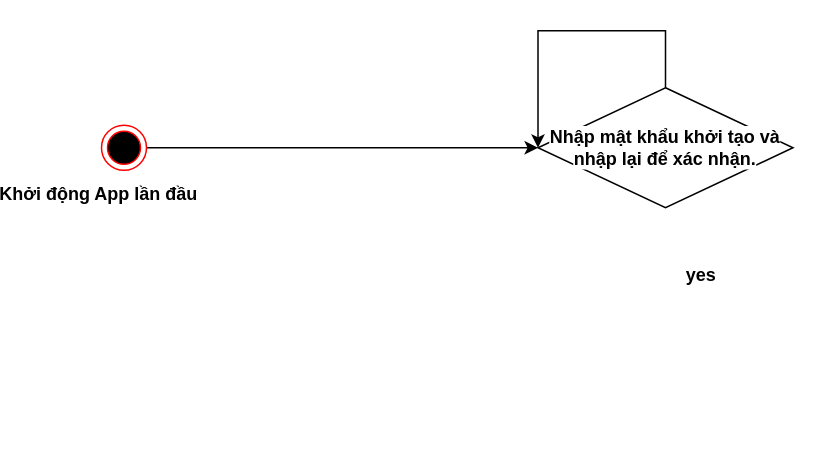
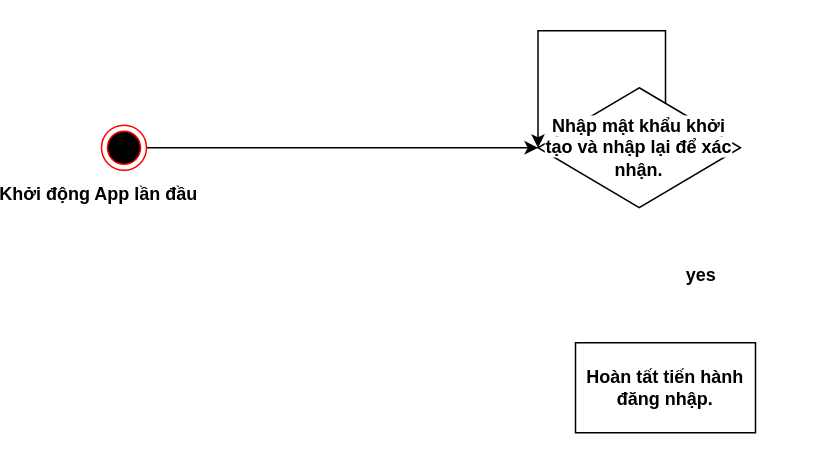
node "Nhập mật khẩu khởi tạo và nhập lại để xác nhận.": size 255x120 -> 203x120
node "Hoàn tất tiến hành đăng nhập.": added
